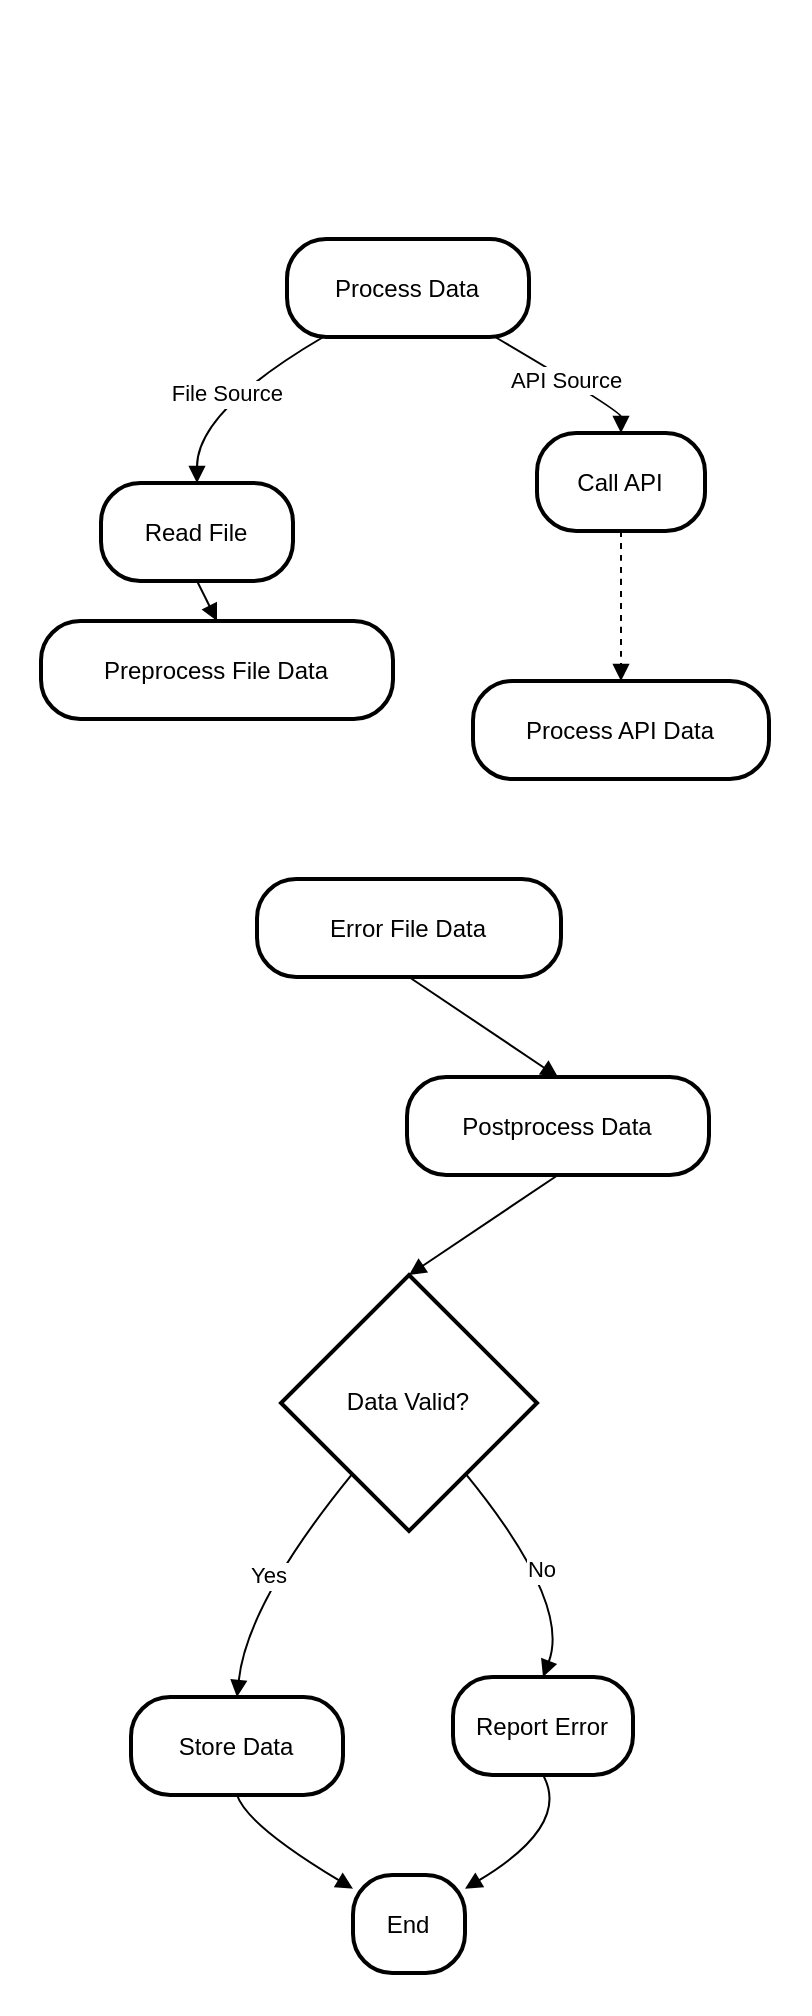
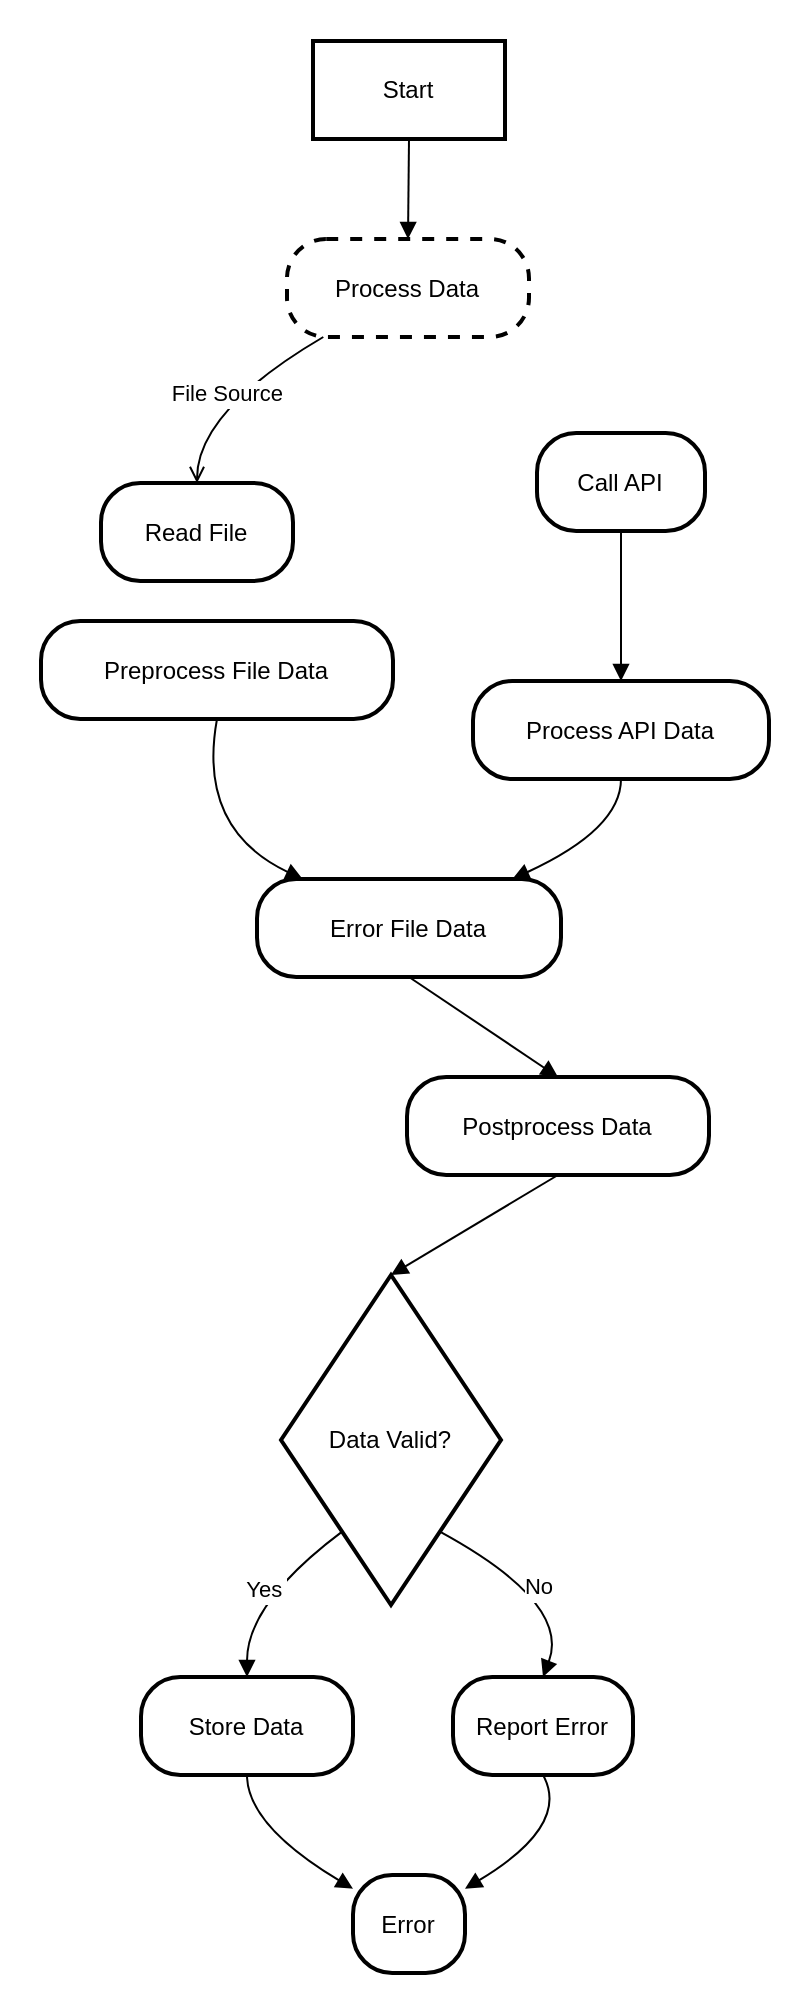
node "Start": added
edge "Start" -> "Process Data": added
node "Process Data": style solid -> dashed
edge "Process Data" -> "Call API": removed, label "API Source"
edge "Process Data" -> "Read File": arrowhead block -> open
edge "Read File" -> "Preprocess File Data": removed
edge "Call API" -> "Process API Data": style dashed -> solid
edge "Preprocess File Data" -> "Error File Data": added
edge "Process API Data" -> "Error File Data": added
node "Data Valid?": size 256x256 -> 220x330
node "Store Data": moved (237, 1746) -> (247, 1726)
node "End": label "End" -> "Error"
